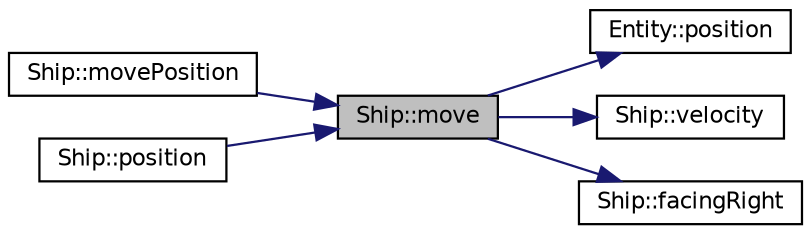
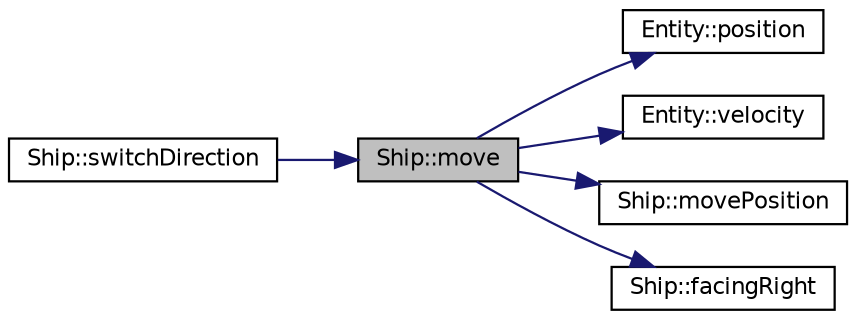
edge "Ship::movePosition" -> "Ship::move": reversed
node "Ship::velocity": label "Ship::velocity" -> "Entity::velocity"
node "Ship::position": label "Ship::position" -> "Ship::switchDirection"
